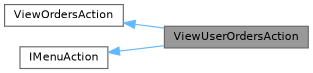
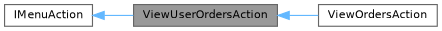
edge "ViewUserOrdersAction" -> "ViewOrdersAction": reversed
